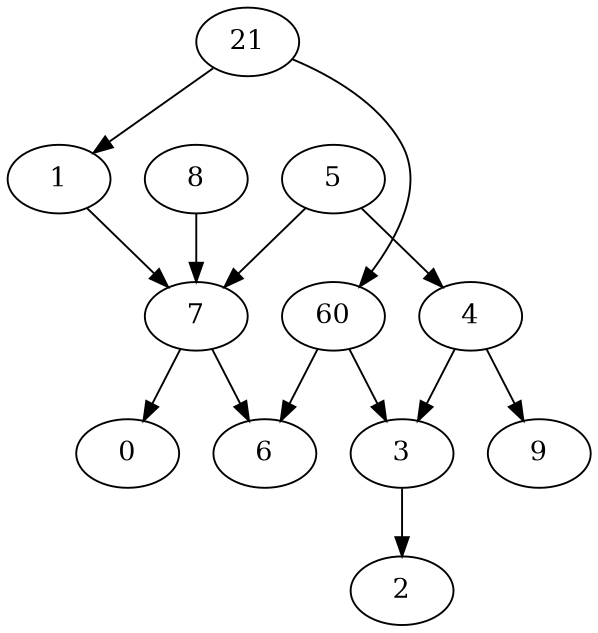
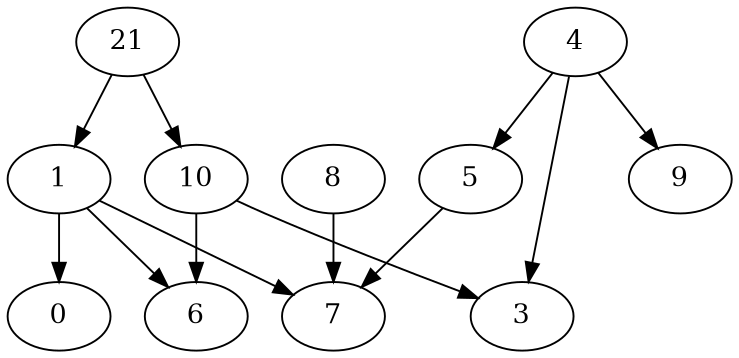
edge "5" -> "4": reversed
node "60": label "60" -> "10"
edge "7" -> "0": now "1" -> "0"
edge "7" -> "6": now "1" -> "6"
node "2": removed
